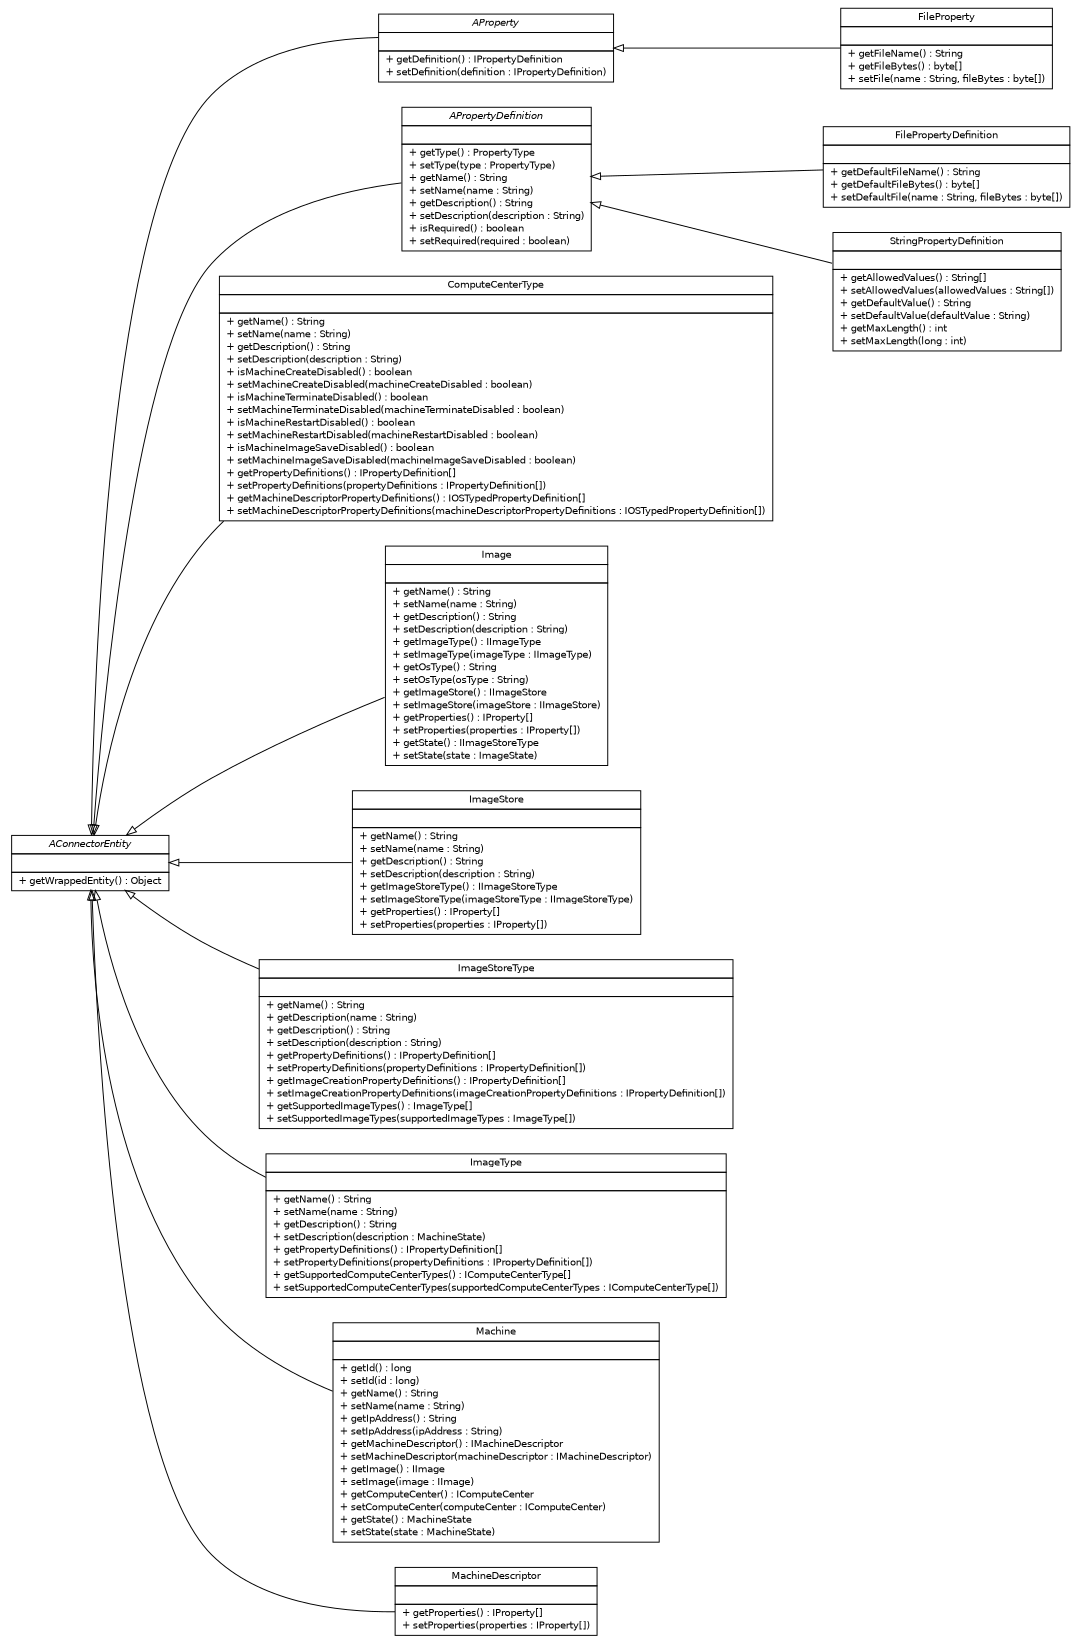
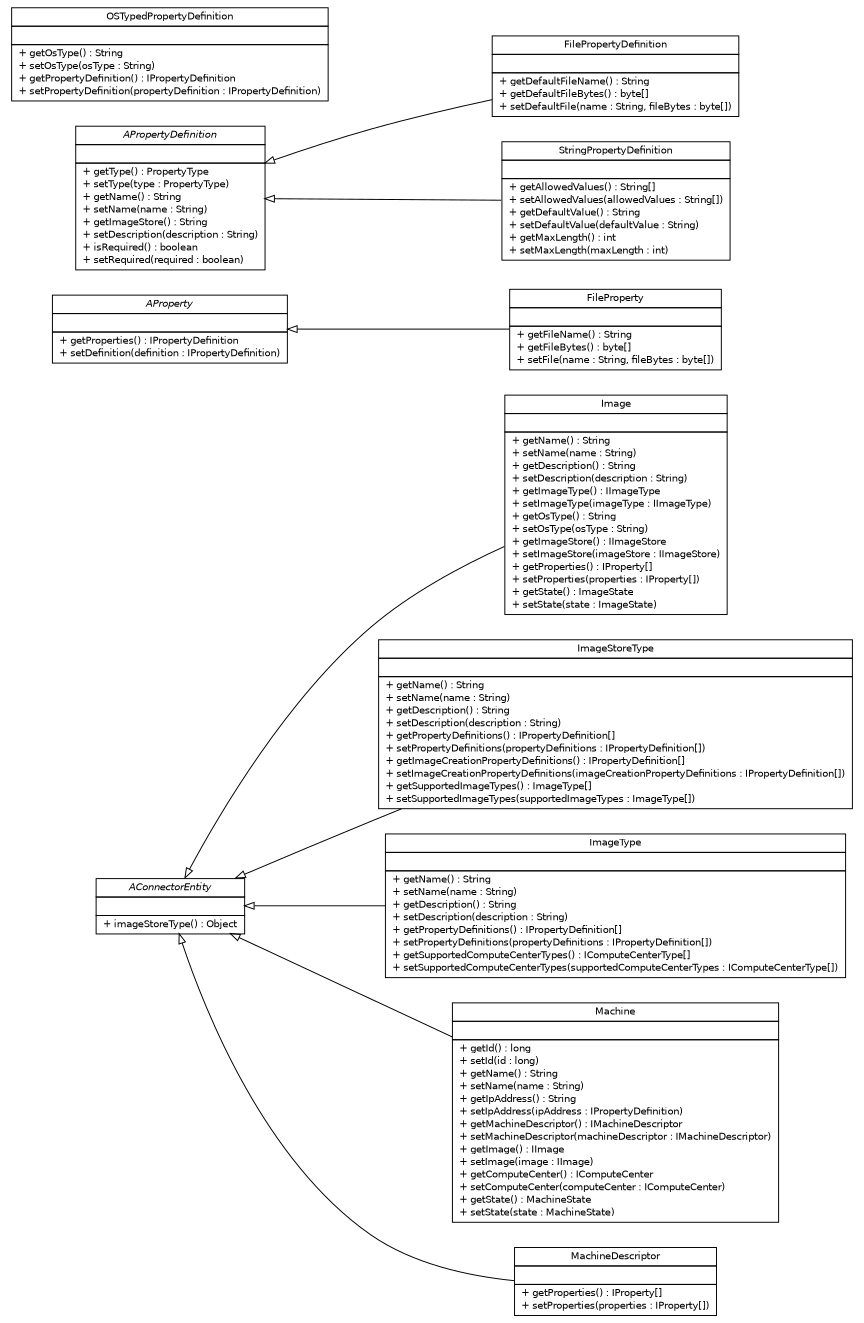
node "OSTypedPropertyDefinition": added
node "AProperty": text "+ getDefinition() : IPropertyDefinition" -> "+ getProperties() : IPropertyDefinition"
node "APropertyDefinition": text "+ getDescription() : String" -> "+ getImageStore() : String"
node "StringPropertyDefinition": text "+ setMaxLength(long : int)" -> "+ setMaxLength(maxLength : int)"
edge "AProperty" -> "AConnectorEntity": removed
node "ComputeCenterType": removed
edge "APropertyDefinition" -> "AConnectorEntity": removed
node "Image": text "+ getState() : IImageStoreType" -> "+ getState() : ImageState"
node "ImageStore": removed
node "AConnectorEntity": text "+ getWrappedEntity() : Object" -> "+ imageStoreType() : Object"
node "ImageStoreType": text "+ getDescription(name : String)" -> "+ setName(name : String)"
node "ImageType": text "+ setDescription(description : MachineState)" -> "+ setDescription(description : String)"
node "Machine": text "+ setIpAddress(ipAddress : String)" -> "+ setIpAddress(ipAddress : IPropertyDefinition)"
